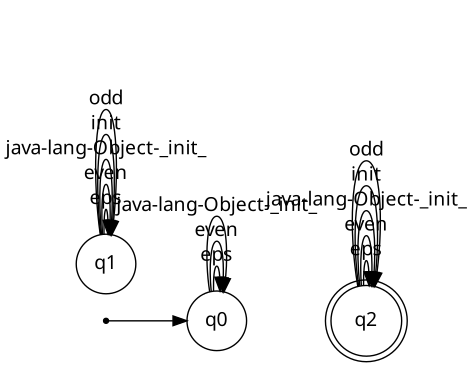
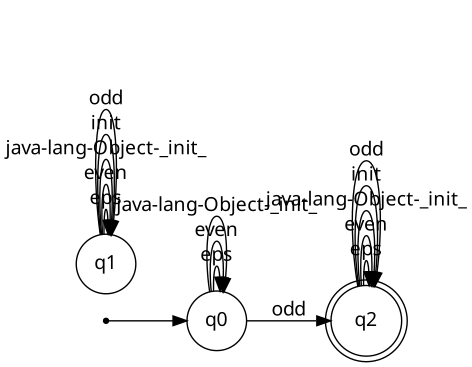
edge "q0" -> "q2": added, label "odd"
